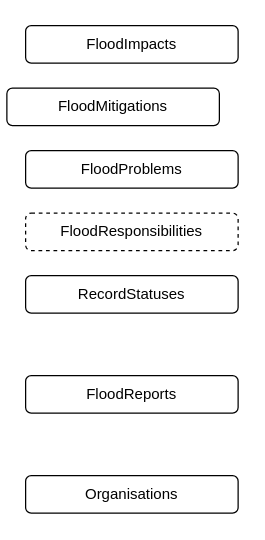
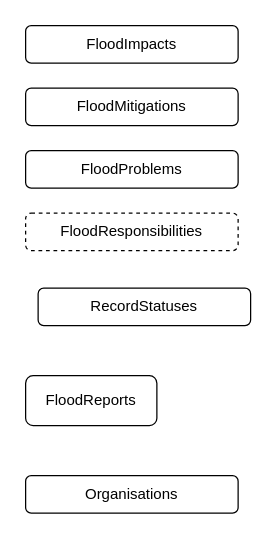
node "FloodMitigations": moved (113, 107) -> (132, 107)
node "RecordStatuses": moved (132, 294) -> (144, 307)
node "FloodReports": size 213x38 -> 131x50
